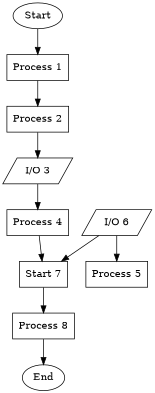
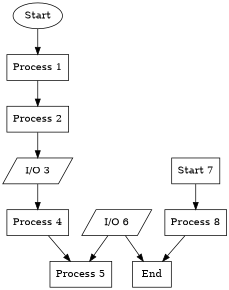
edge "Process 4" -> "Start 7": now "Process 4" -> "Process 5"
edge "I/O 6" -> "Start 7": now "I/O 6" -> "End"
node "End": shape ellipse -> box
